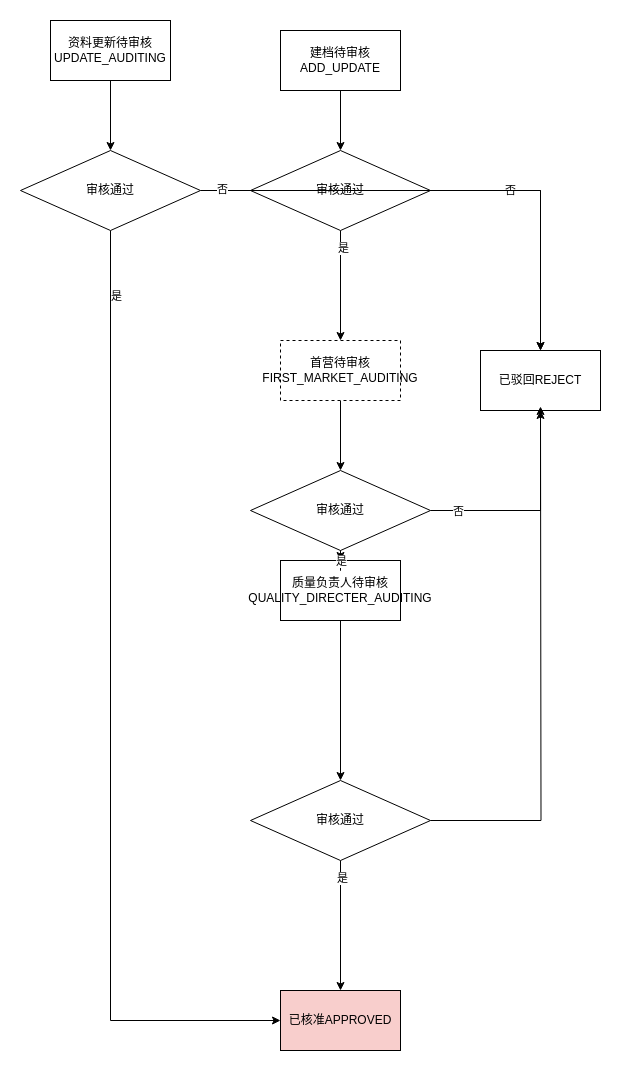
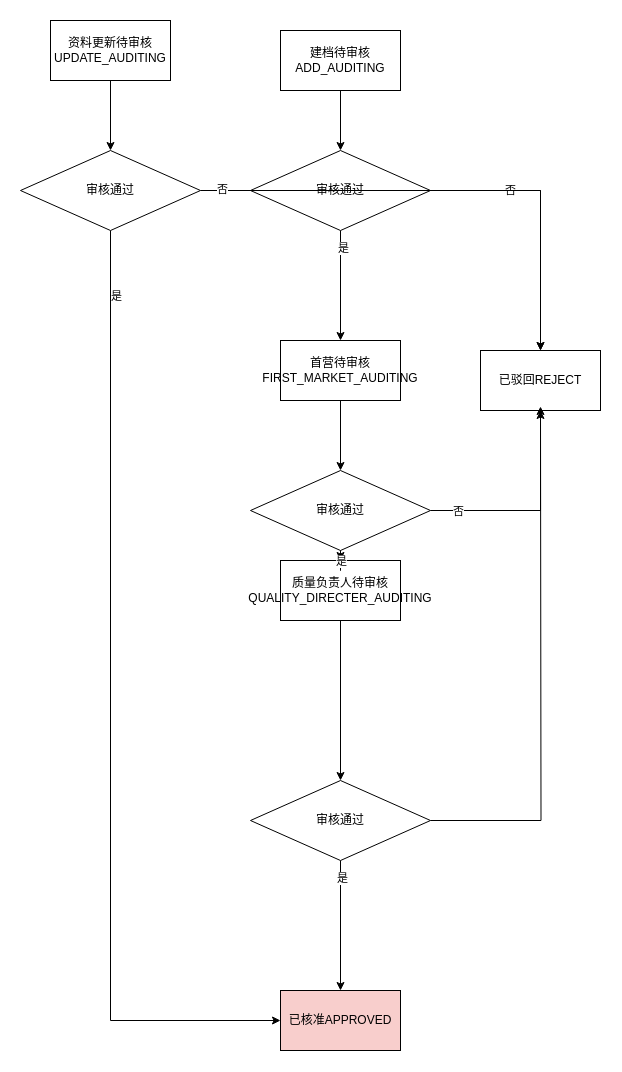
node "建档待审核ADD_UPDATE": label "建档待审核ADD_UPDATE" -> "建档待审核ADD_AUDITING"
node "首营待审核FIRST_MARKET_AUDITING": style dashed -> solid
